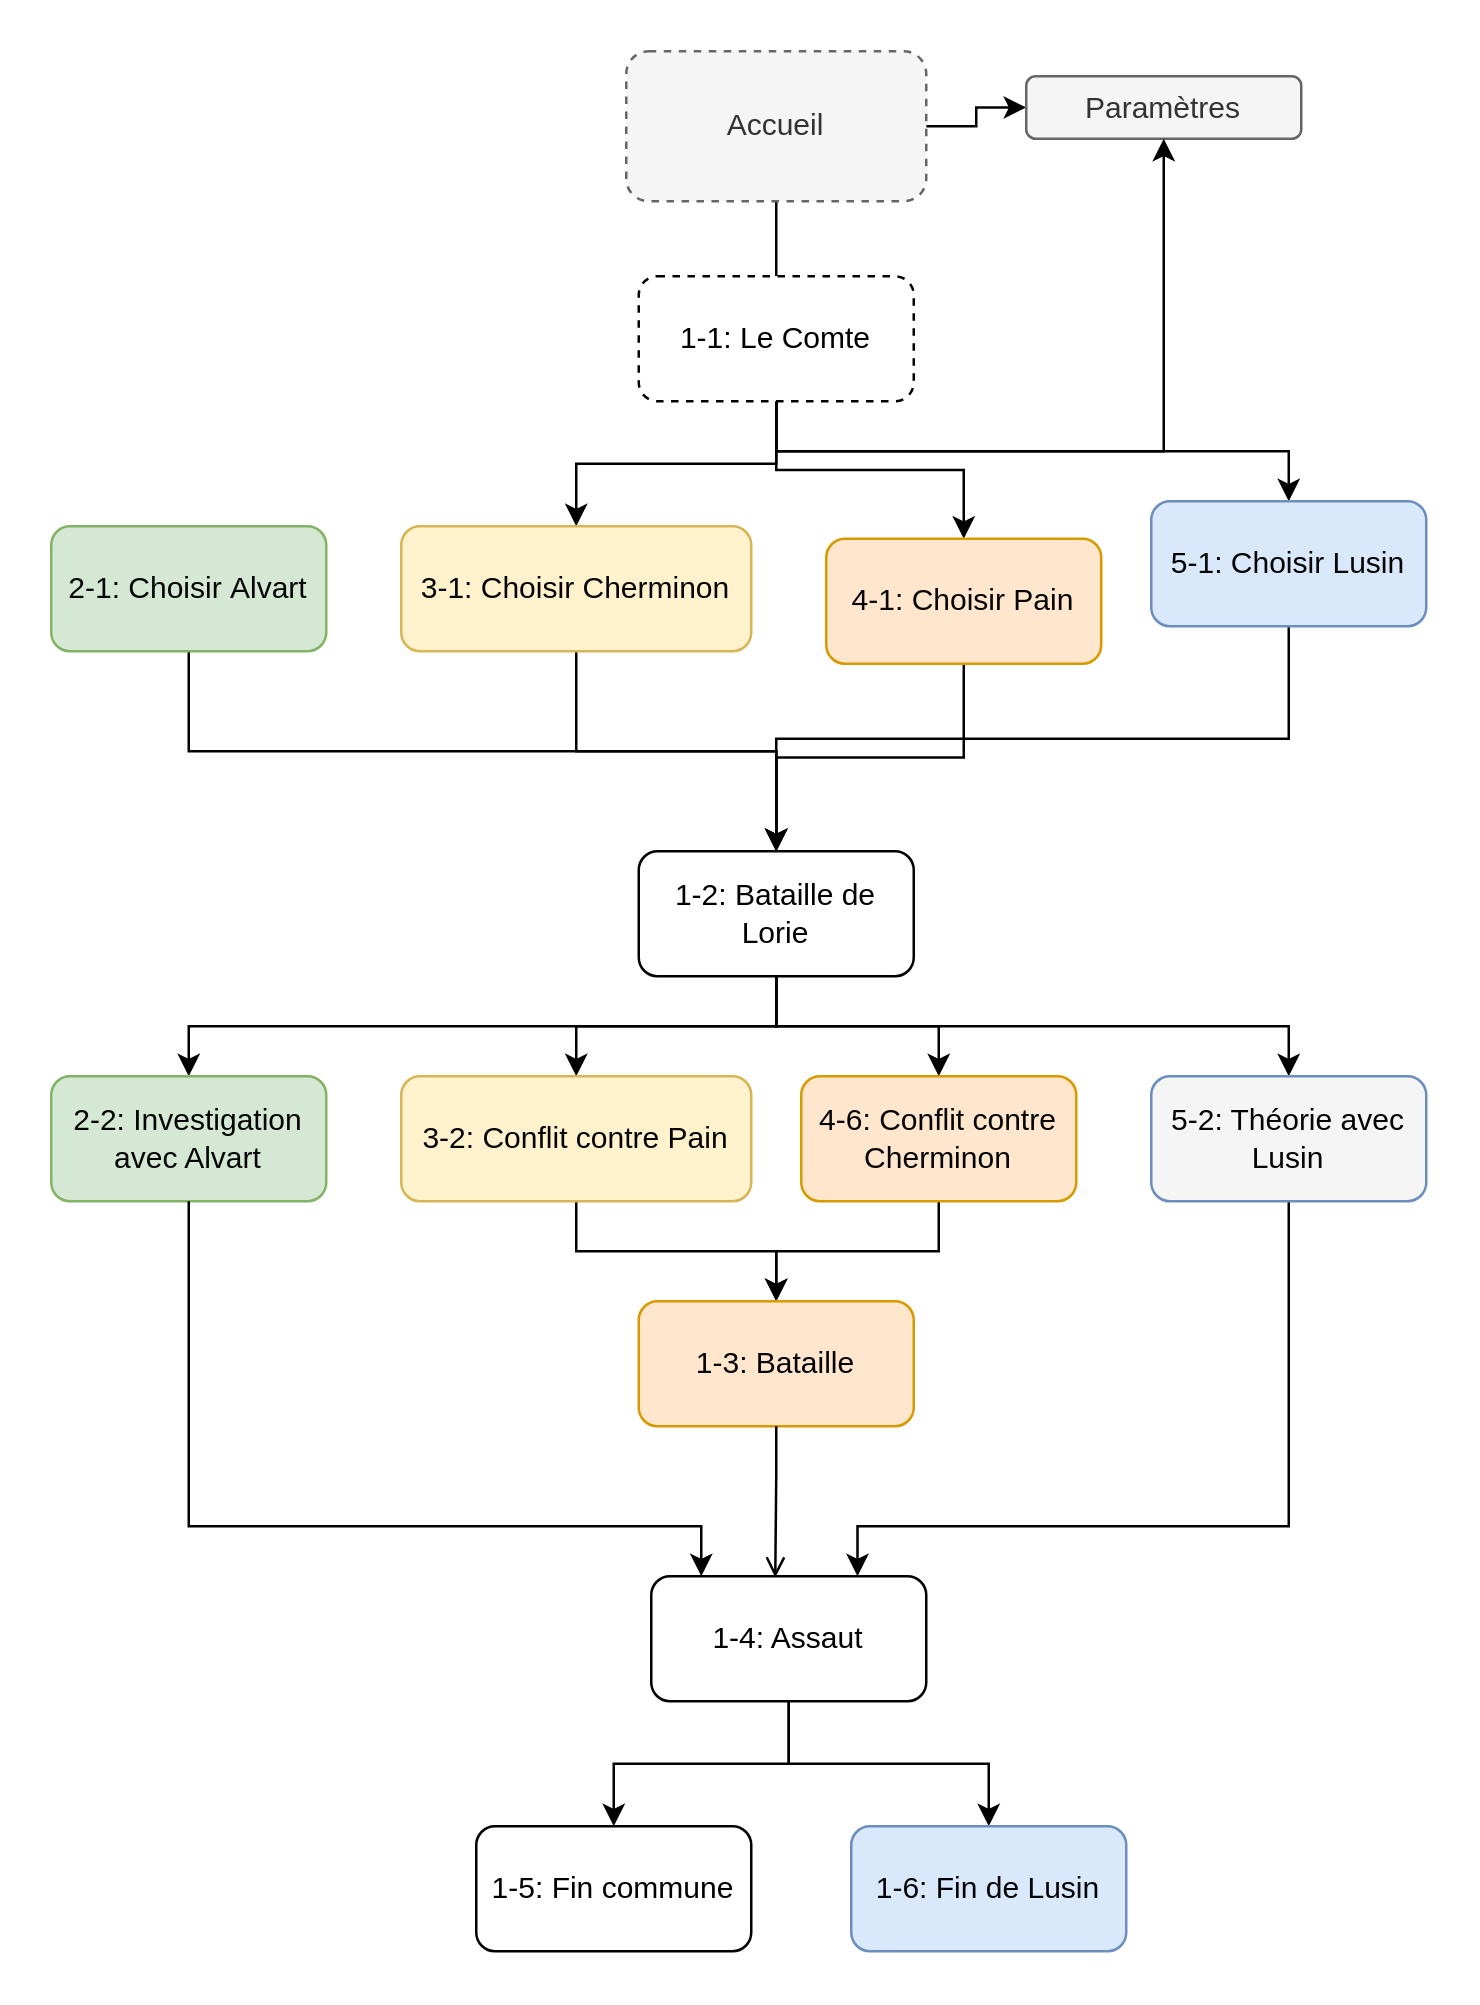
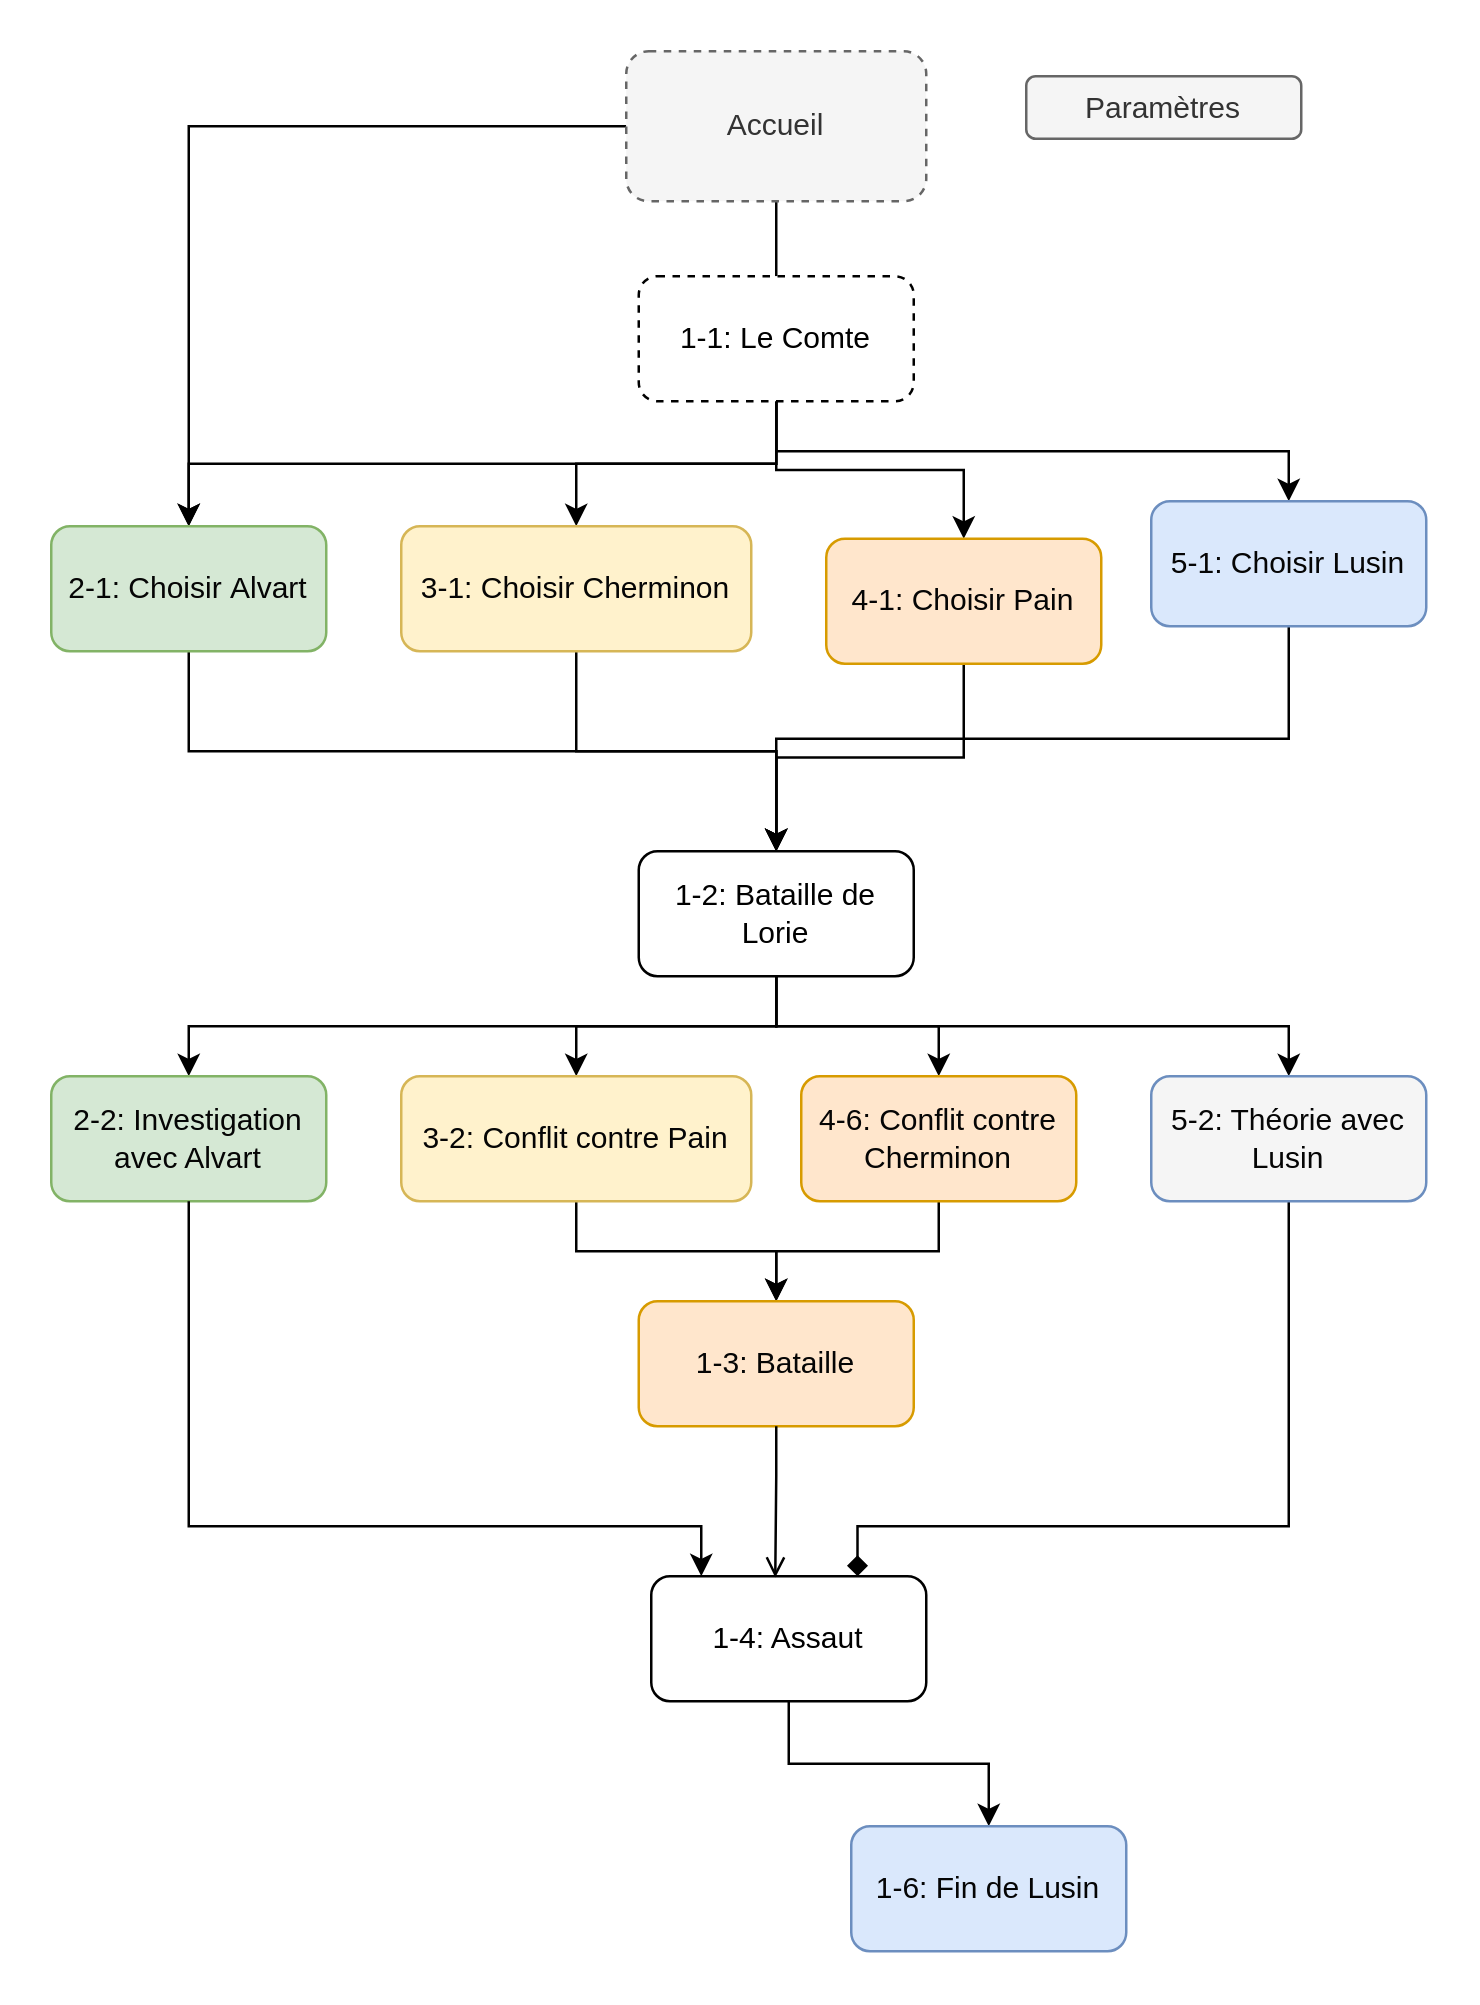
edge "Accueil" -> "Paramètres": now "Accueil" -> "2-1: Choisir Alvart"
edge "1-1: Le Comte" -> "Paramètres": now "1-1: Le Comte" -> "2-1: Choisir Alvart"
edge "5-2: Théorie avec Lusin" -> "1-4: Assaut": arrowhead classic -> diamond
edge "1-4: Assaut" -> "1-5: Fin commune": removed
node "1-5: Fin commune": removed
